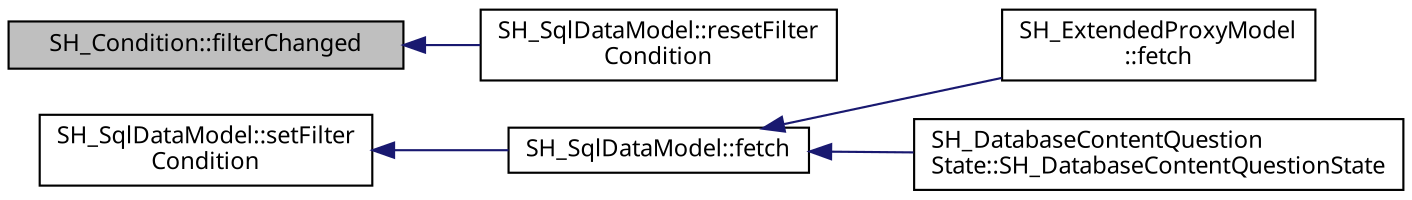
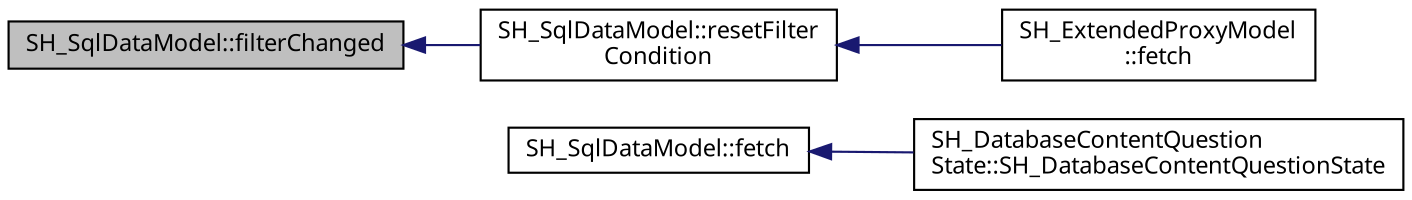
node "SH_Condition::filterChanged": label "SH_Condition::filterChanged" -> "SH_SqlDataModel::filterChanged"
edge "SH_ExtendedProxyModel ::fetch" -> "SH_SqlDataModel::fetch": now "SH_ExtendedProxyModel ::fetch" -> "SH_SqlDataModel::resetFilter Condition"
node "SH_SqlDataModel::setFilter Condition": removed
